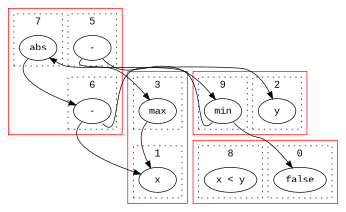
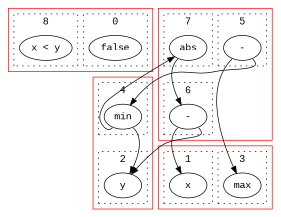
cluster "9": label "9" -> "4"
edge "min" -> "false": now "min" -> "y"
edge "max" -> "x": removed
